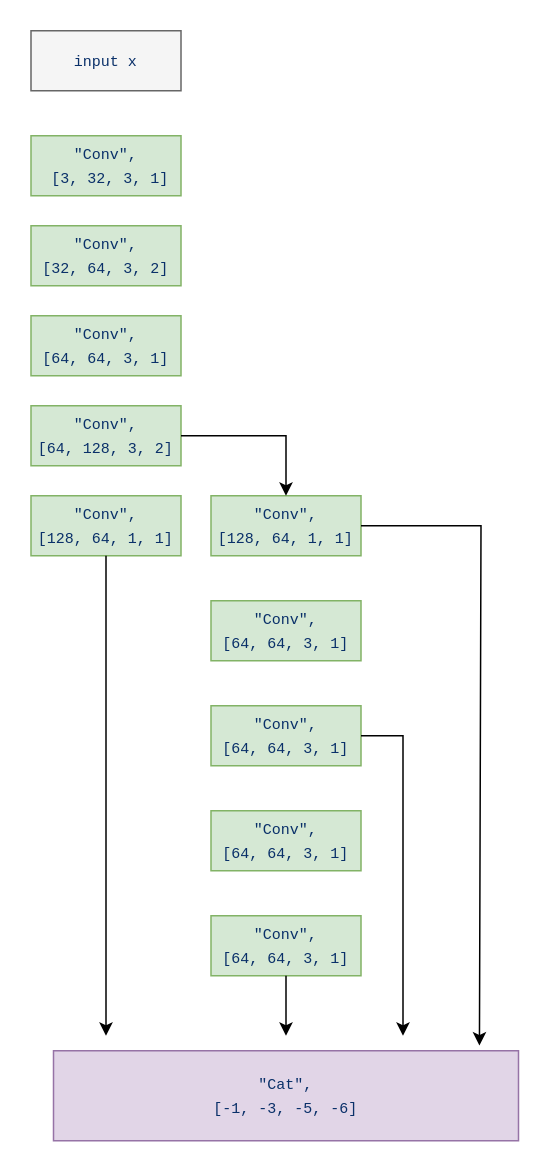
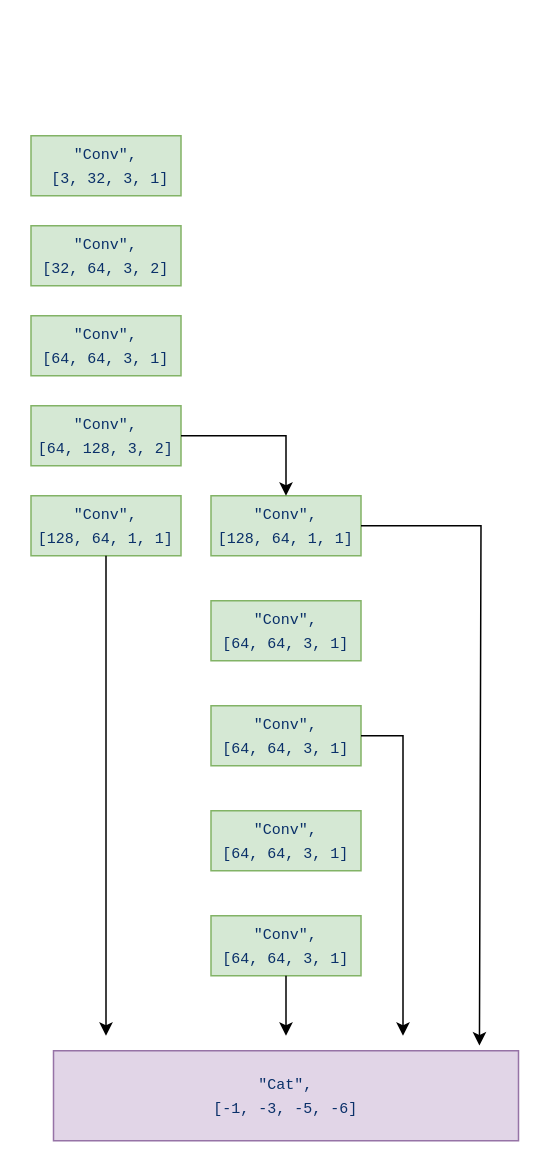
node "input x": removed
